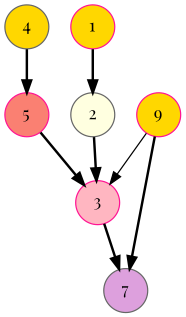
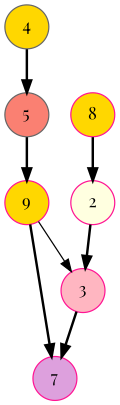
node "1": label "1" -> "8"
node "5": color deeppink -> gray40
node "2": color gray40 -> deeppink
edge "5" -> "3": now "5" -> "9"
node "7": color gray40 -> deeppink
